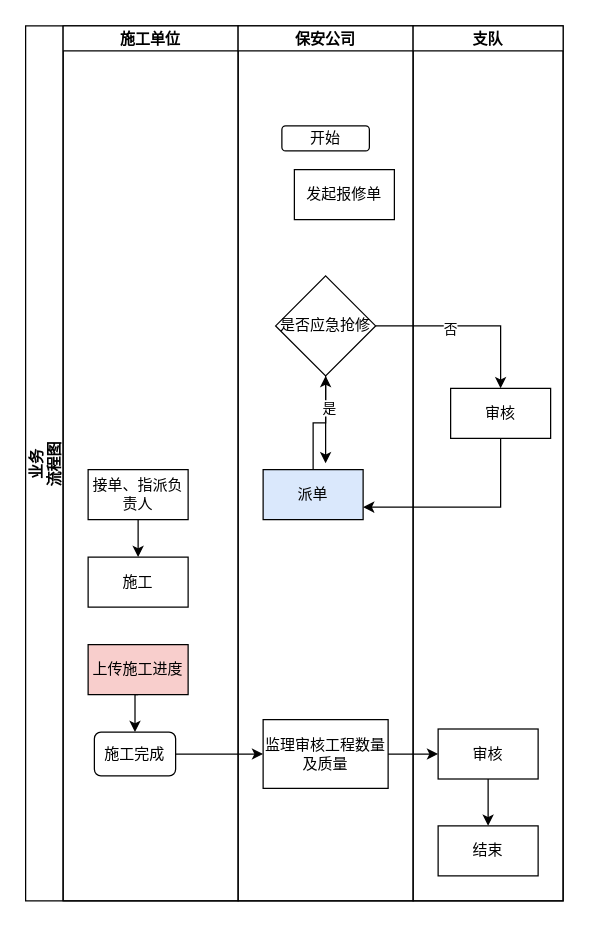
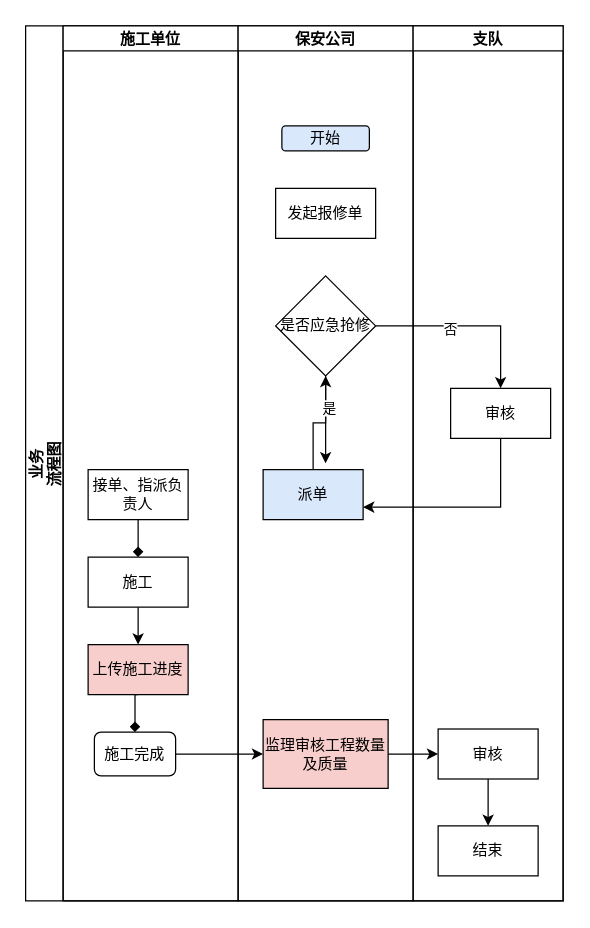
node "开始": fillcolor #ffffff -> #dae8fc
node "发起报修单": moved (344, 194) -> (326, 213)
edge "接单、指派负责人" -> "施工": arrowhead classic -> diamond
edge "施工" -> "上传施工进度": added
edge "上传施工进度" -> "施工完成": arrowhead classic -> diamond
node "监理审核工程数量及质量": fillcolor #ffffff -> #f8cecc
